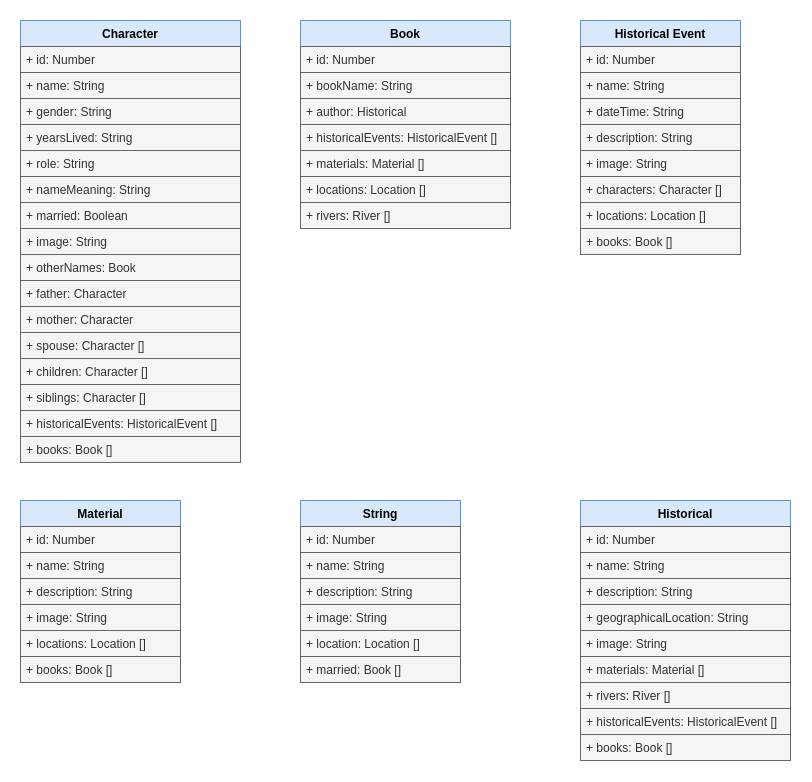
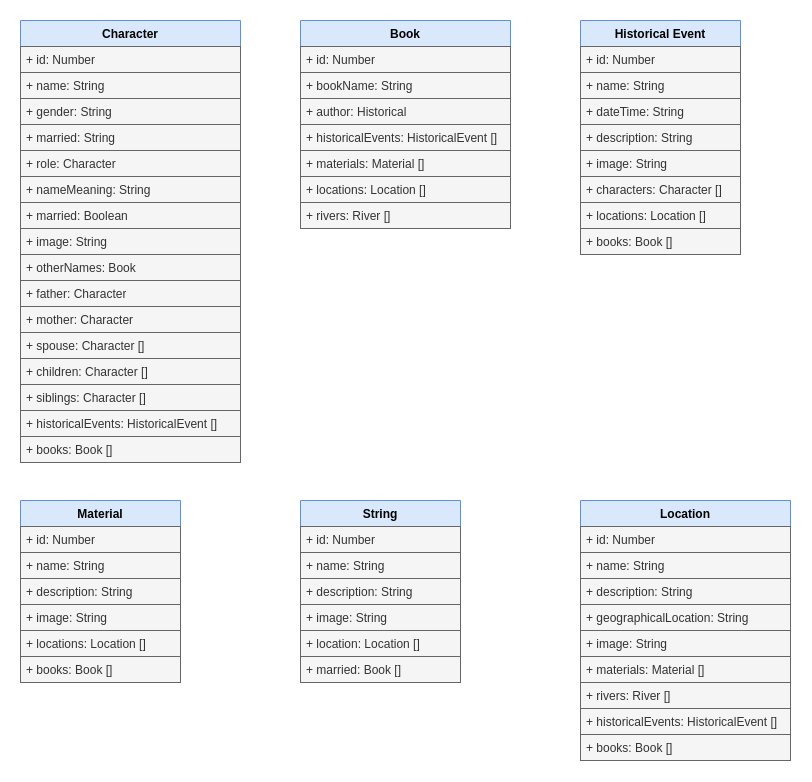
node "+ yearsLived: String": label "+ yearsLived: String" -> "+ married: String"
node "+ role: String": label "+ role: String" -> "+ role: Character"
node "Historical": label "Historical" -> "Location"
